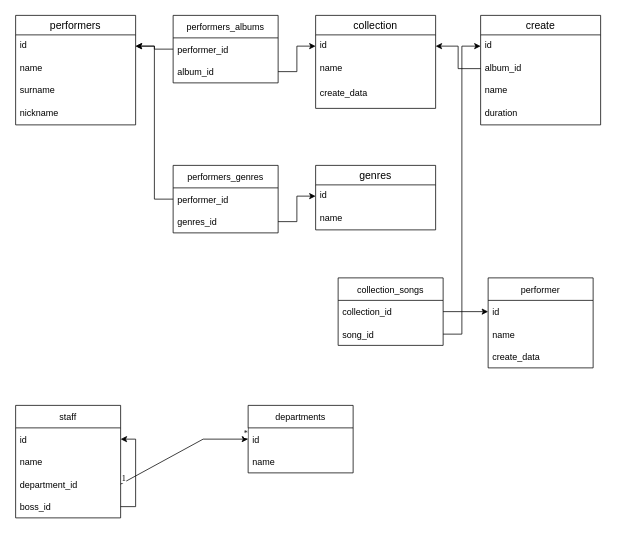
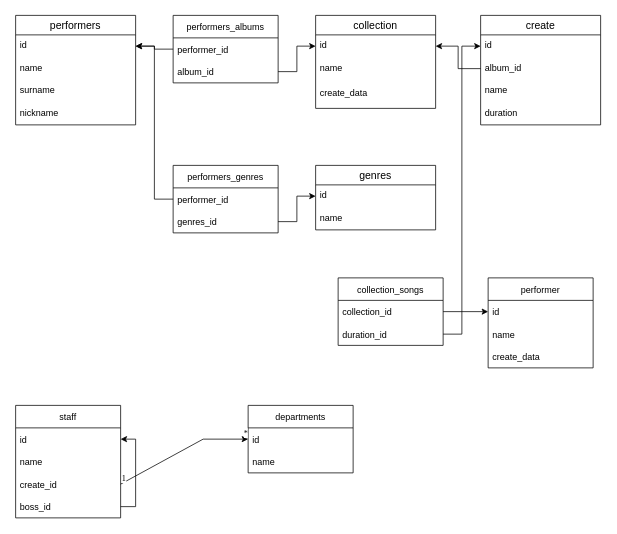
node "song_id": label "song_id" -> "duration_id"
node "department_id": label "department_id" -> "create_id"
